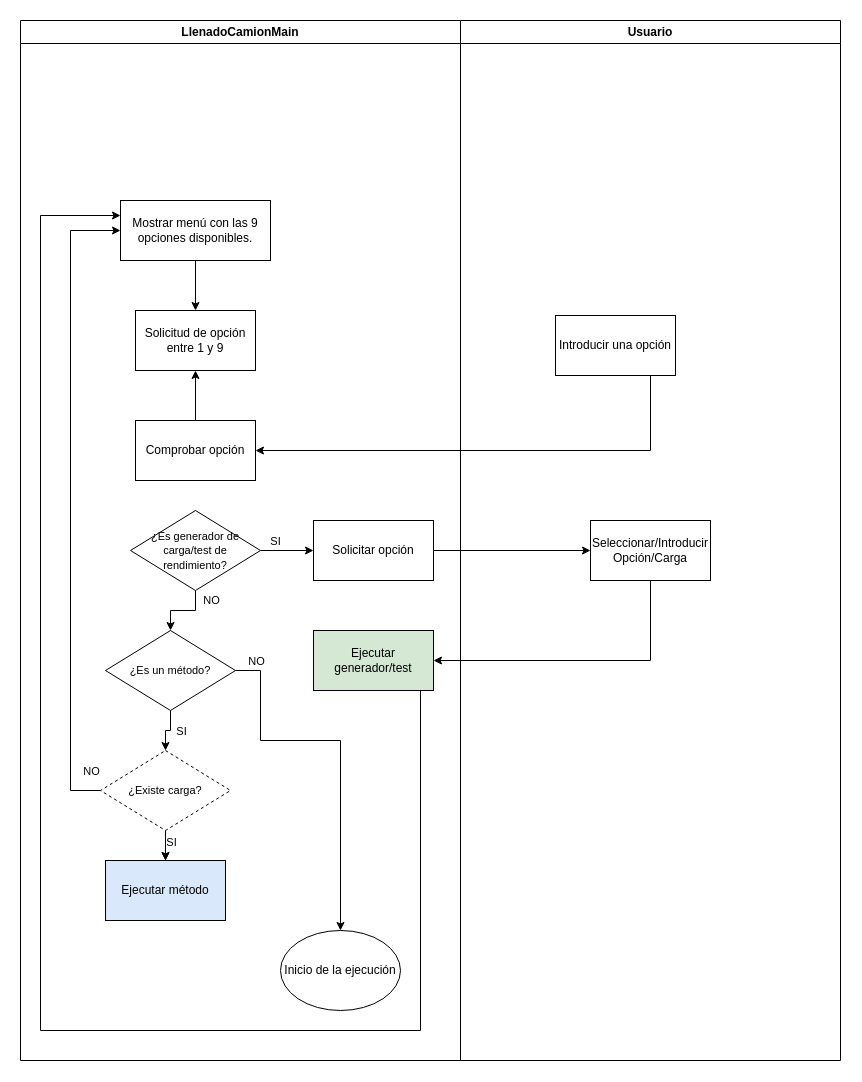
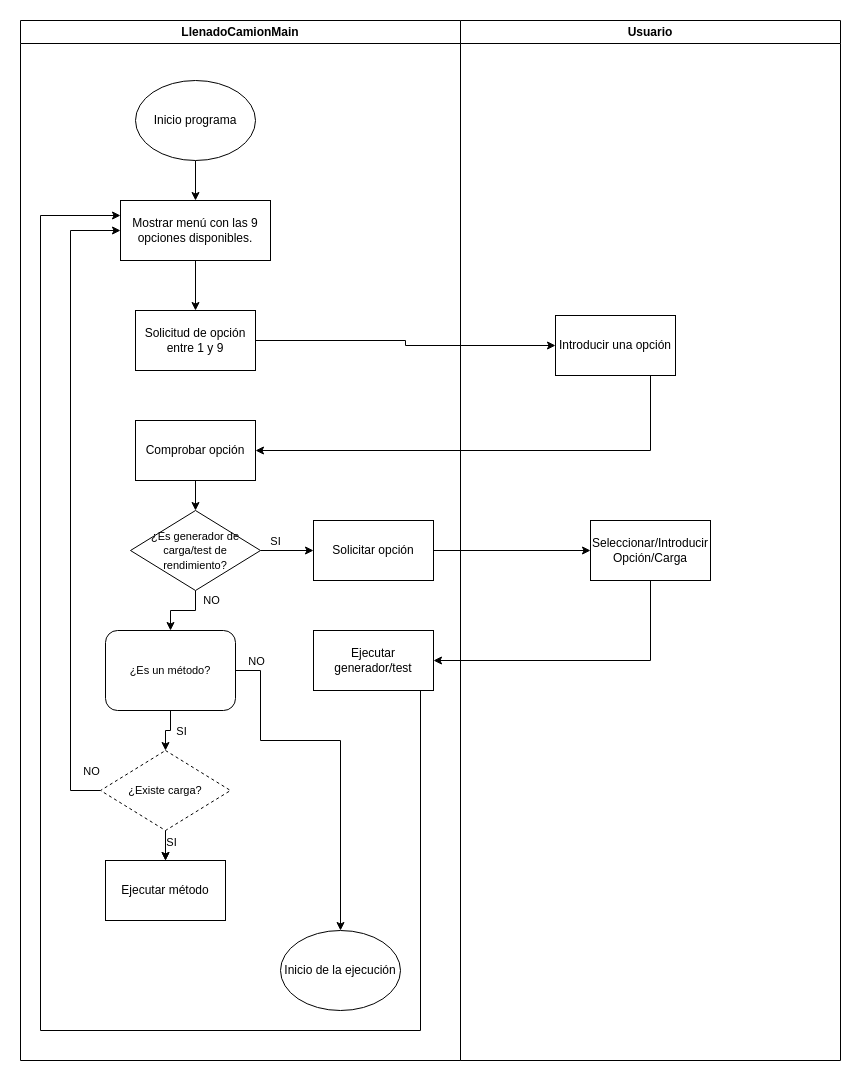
node "Inicio programa": added
edge "Inicio programa" -> "Mostrar menú con las 9 opciones disponibles.": added
edge "Solicitud de opción entre 1 y 9" -> "Introducir una opción": added
edge "Comprobar opción" -> "Solicitud de opción entre 1 y 9": now "Comprobar opción" -> "¿Es generador de carga/test de rendimiento?"
node "Ejecutar generador/test": fillcolor #d5e8d4 -> #ffffff
node "¿Es un método?": shape diamond -> rounded rectangle
node "Ejecutar método": fillcolor #dae8fc -> #ffffff
